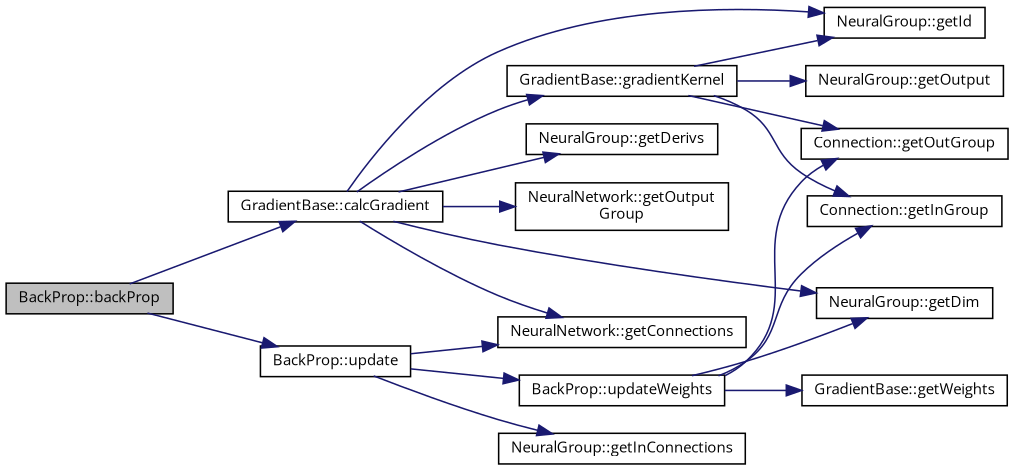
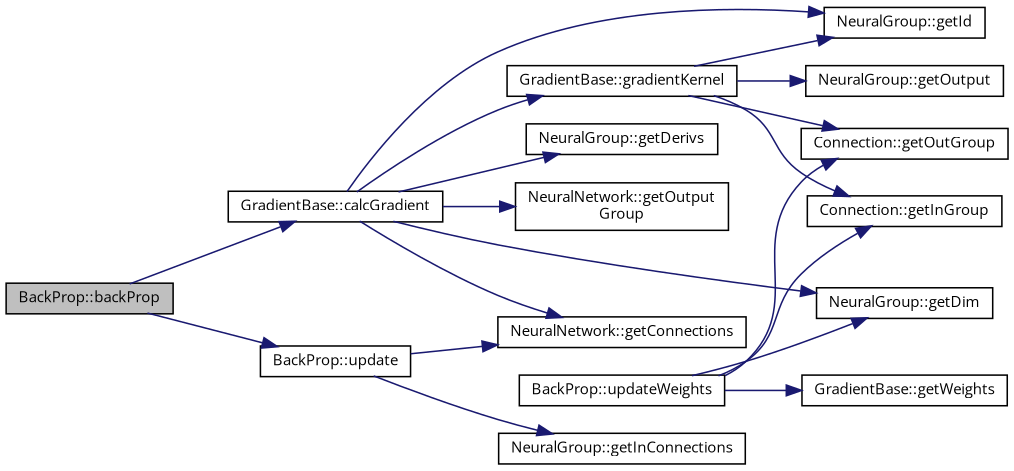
edge "BackProp::update" -> "BackProp::updateWeights": removed
